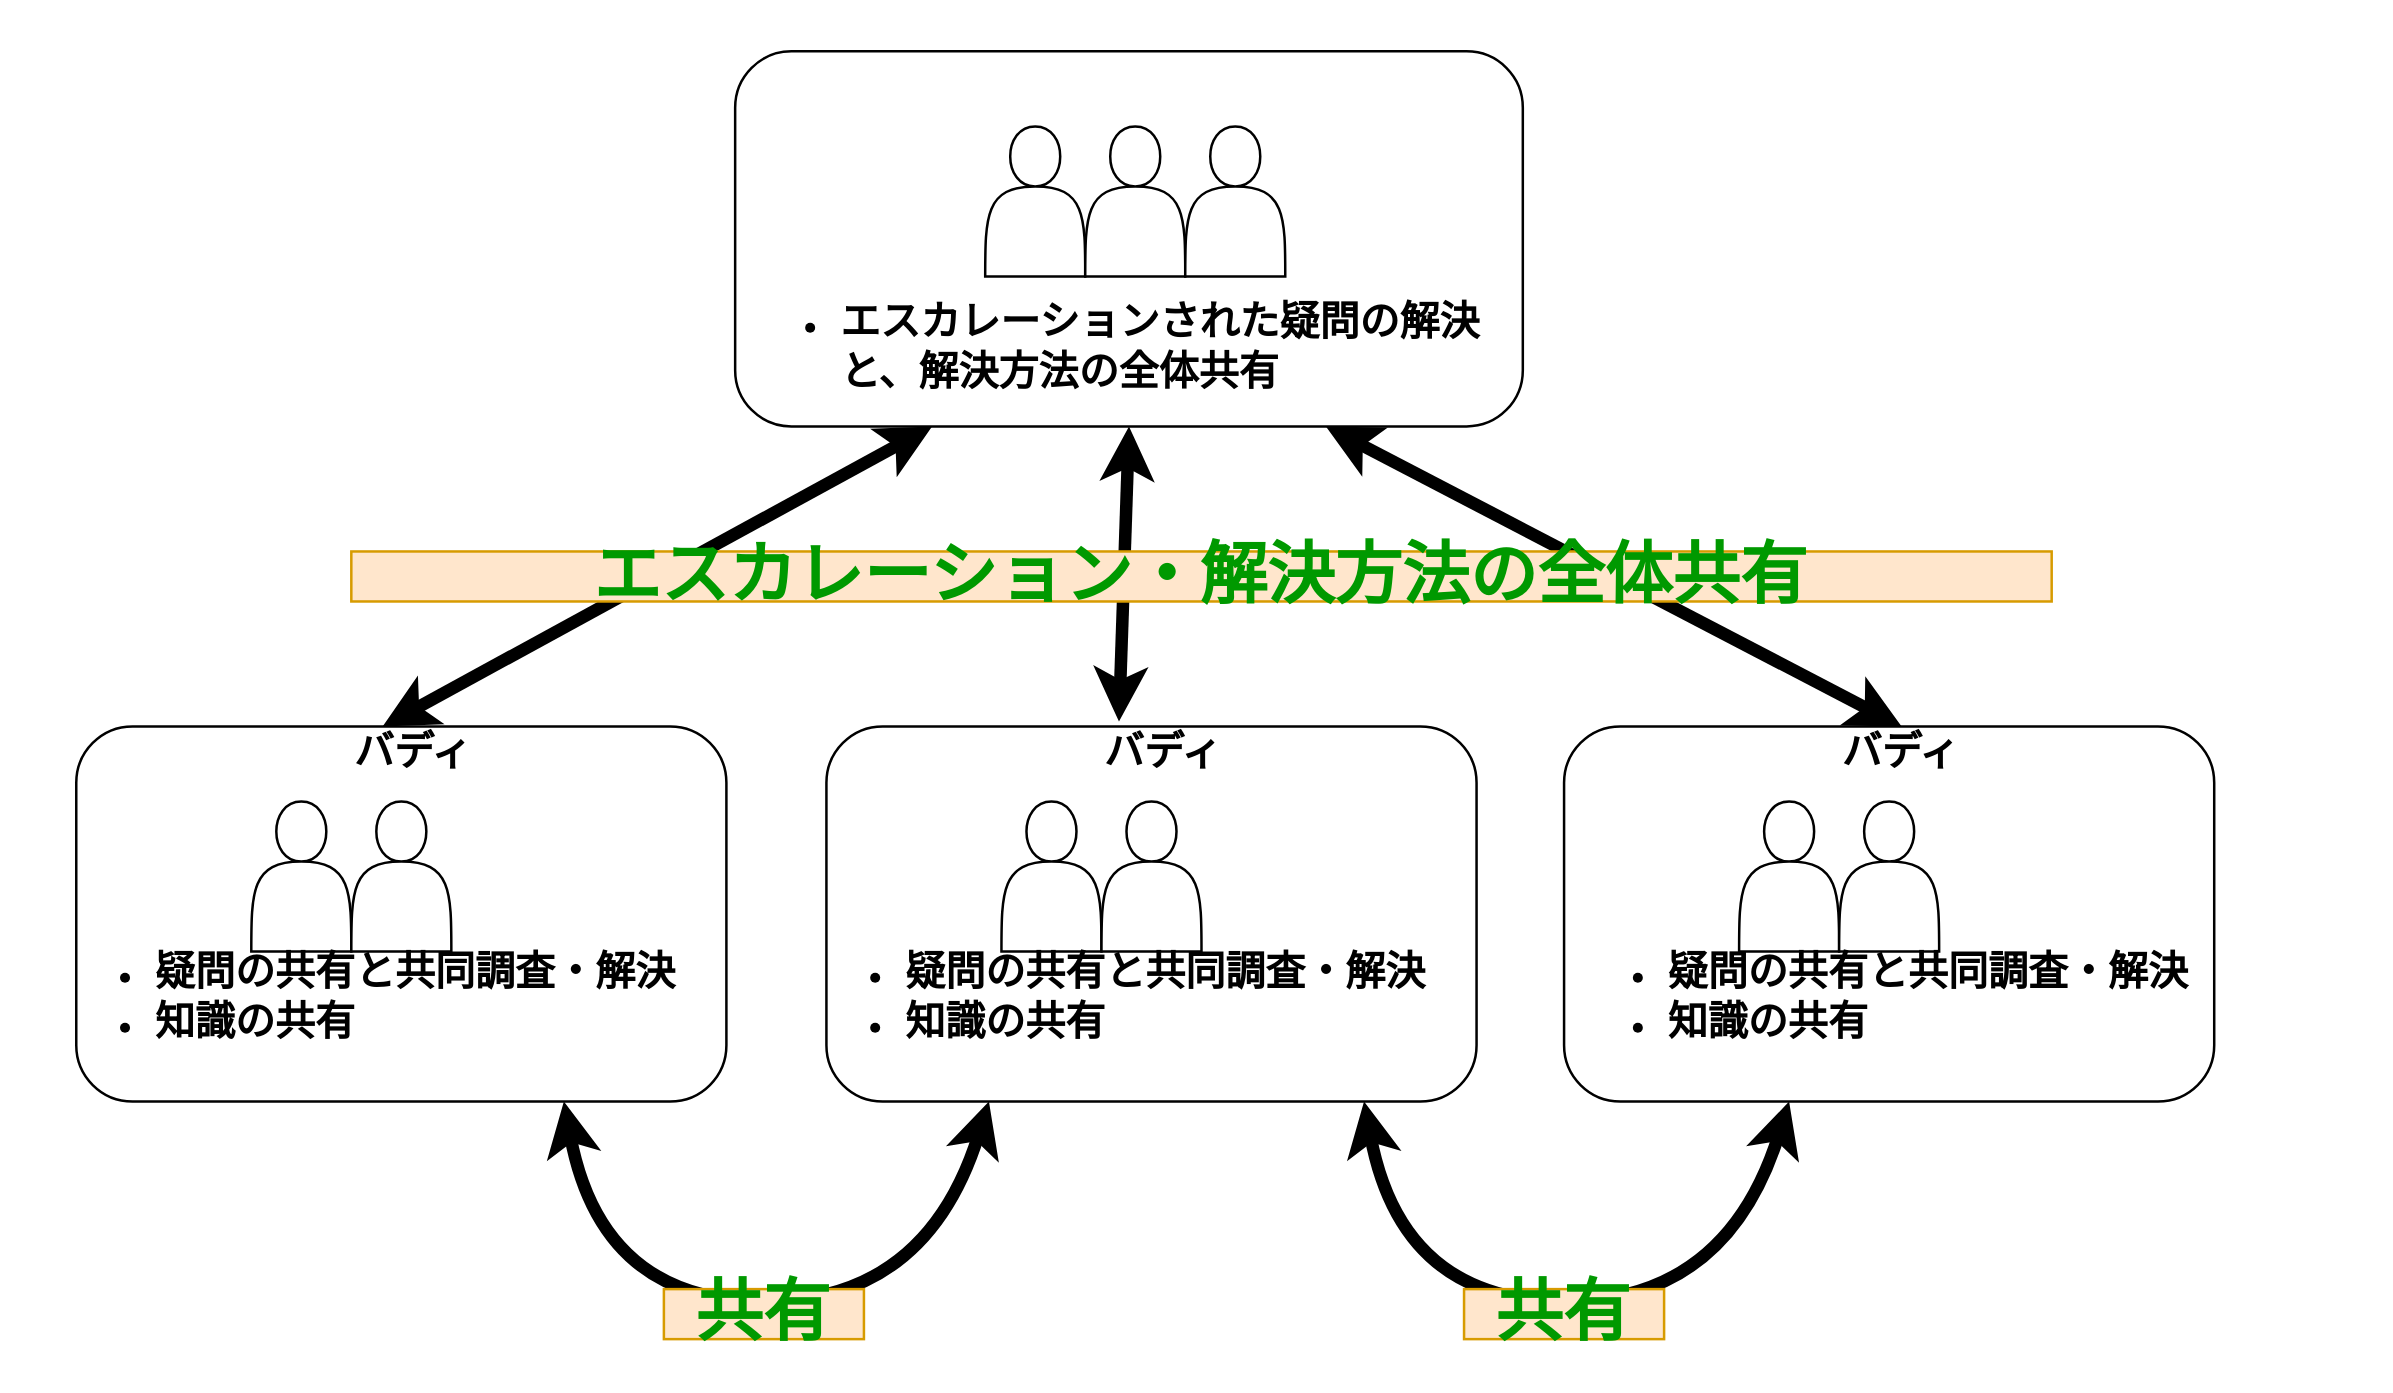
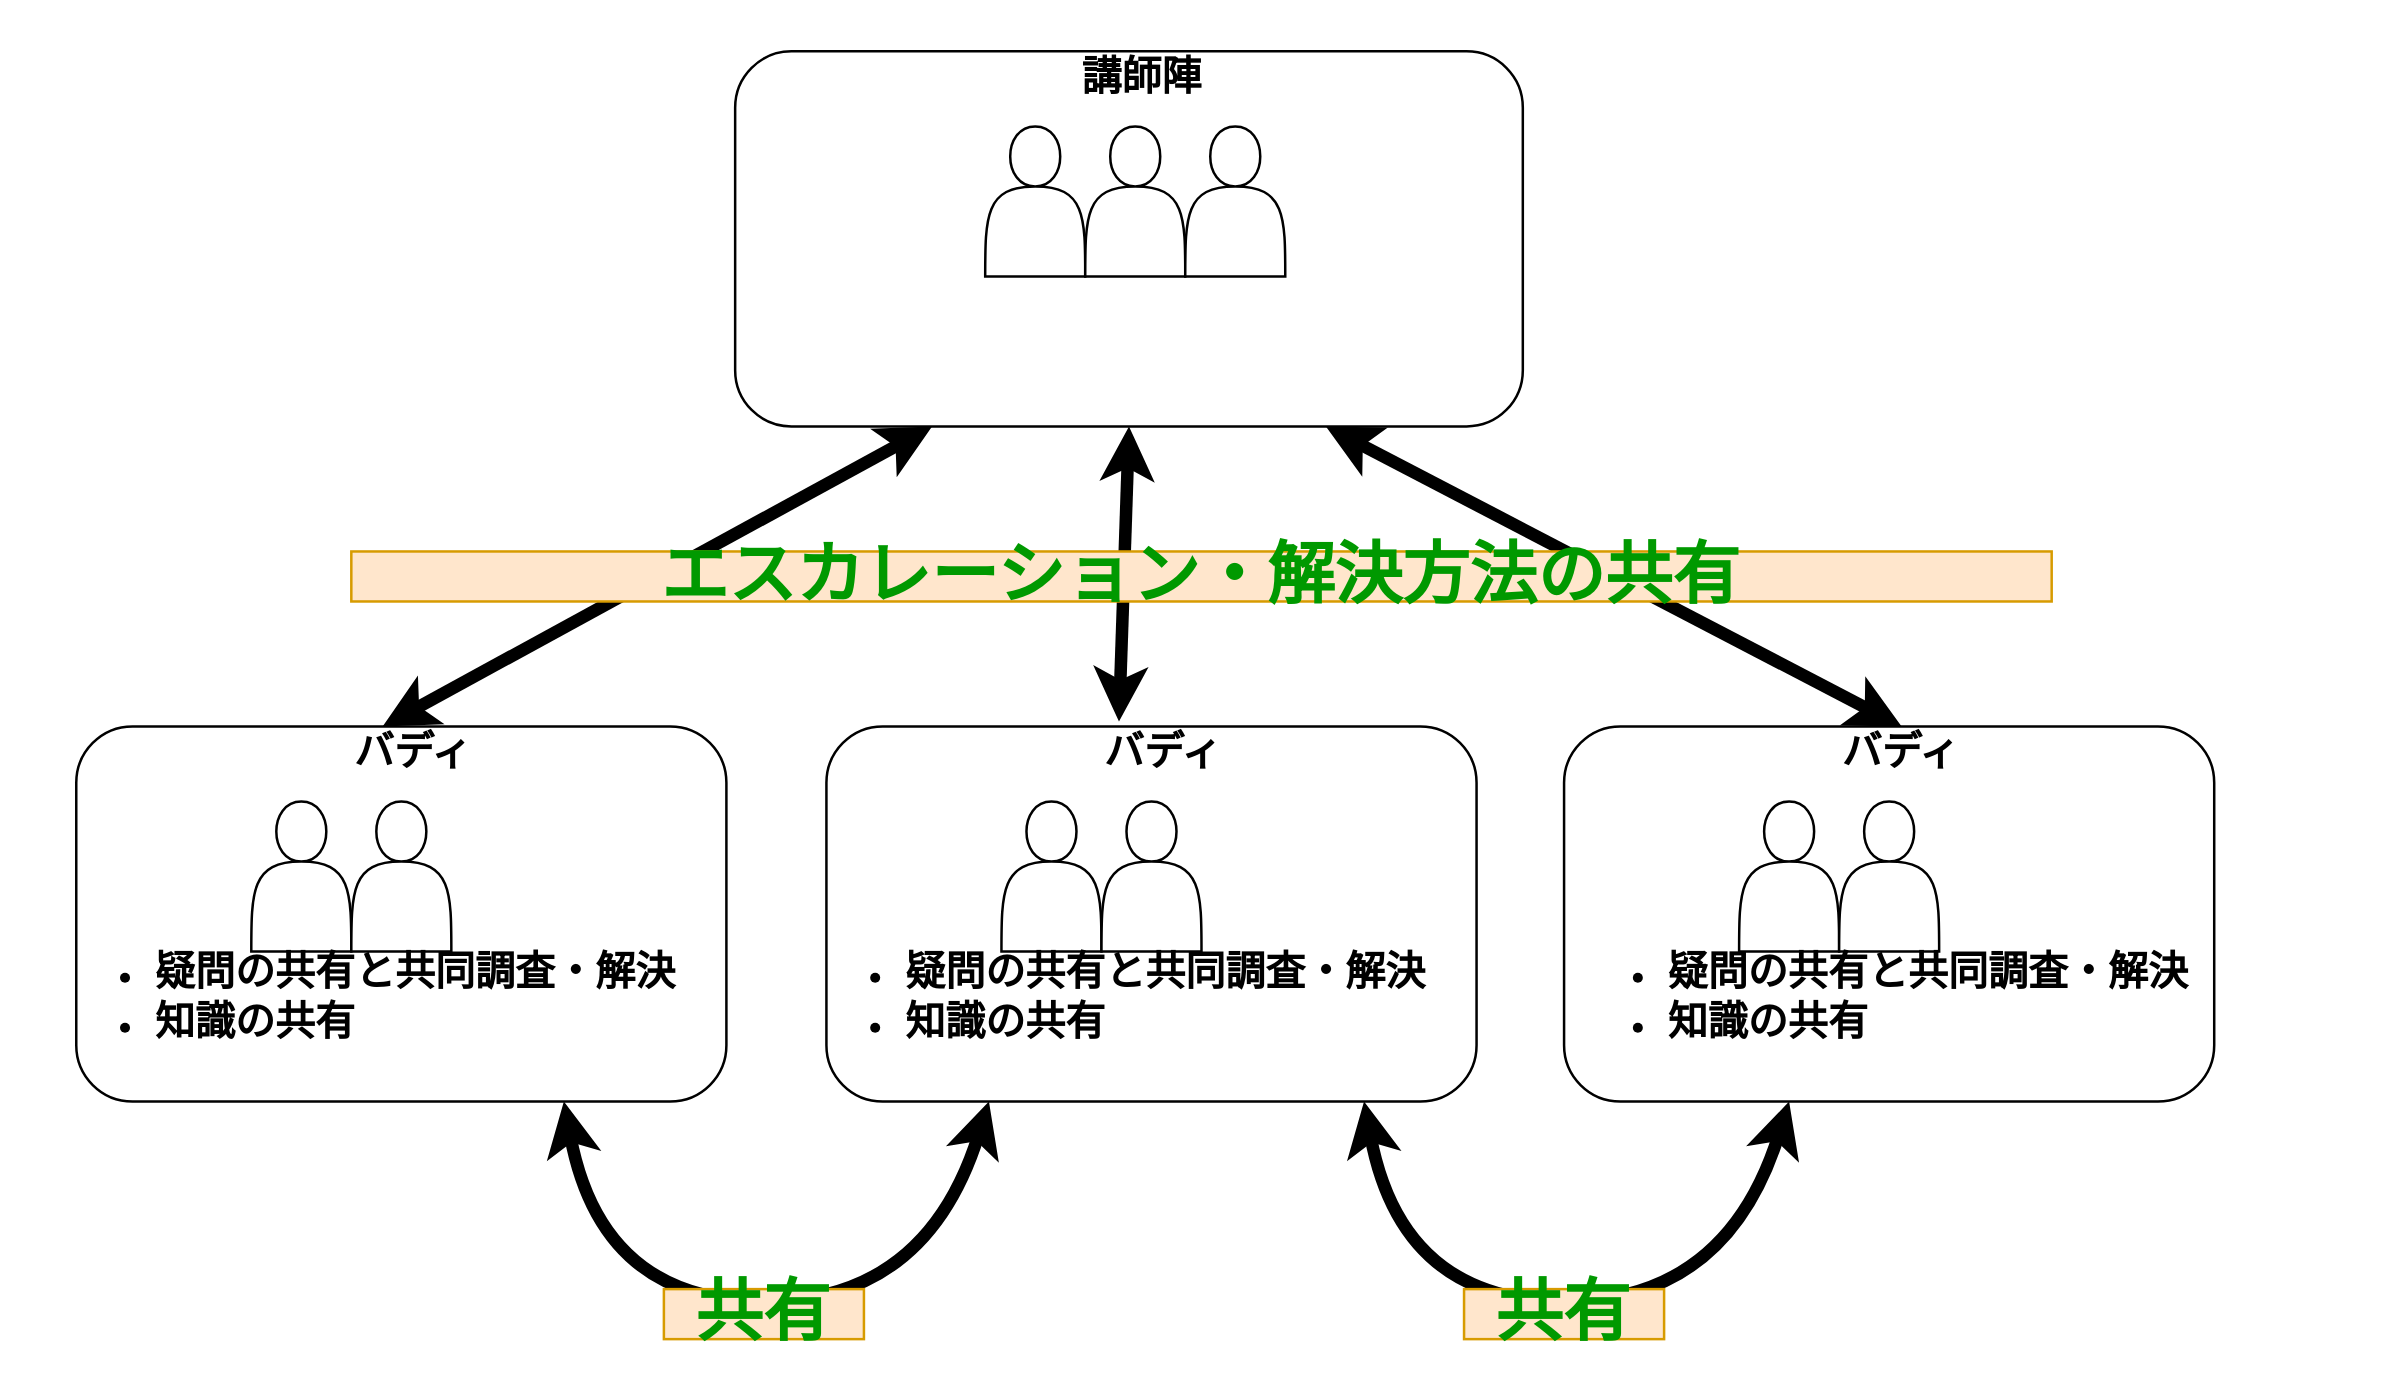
node "講師陣": added
node "エスカレーションされた疑問の解決と、解決方法の全体共有": removed
node "エスカレーション・解決方法の全体共有": label "エスカレーション・解決方法の全体共有" -> "エスカレーション・解決方法の共有"
